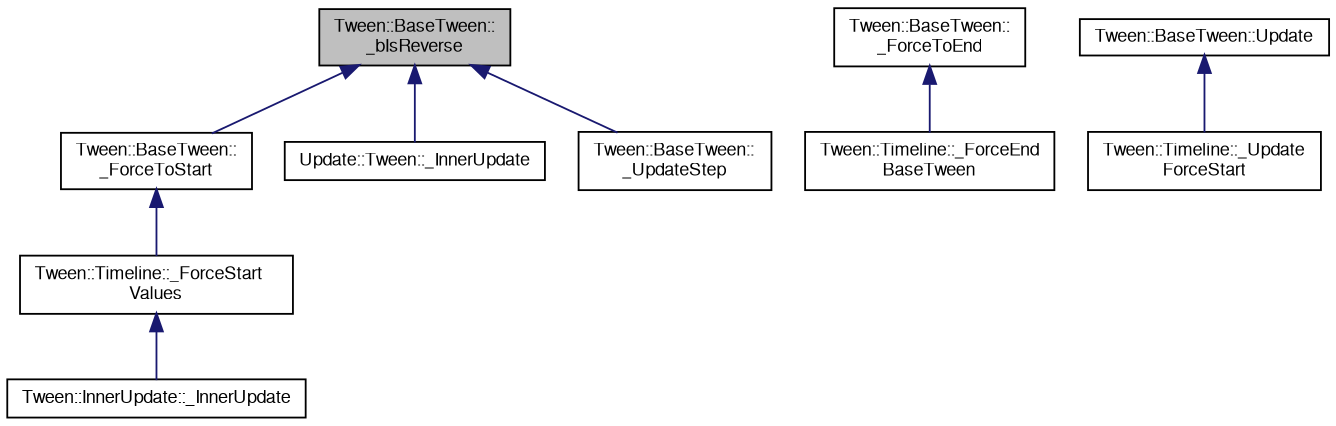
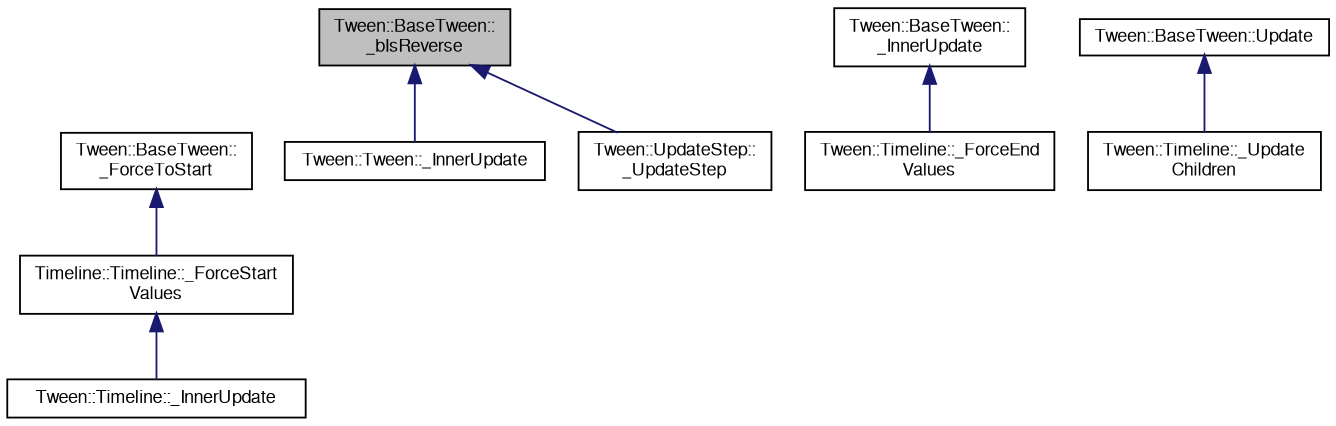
node "Tween::BaseTween:: _ForceToEnd": label "Tween::BaseTween:: _ForceToEnd" -> "Tween::BaseTween:: _InnerUpdate"
edge "Tween::BaseTween:: _ForceToStart" -> "Tween::BaseTween:: _bIsReverse": removed
node "Update::Tween::_InnerUpdate": label "Update::Tween::_InnerUpdate" -> "Tween::Tween::_InnerUpdate"
node "Tween::BaseTween:: _UpdateStep": label "Tween::BaseTween:: _UpdateStep" -> "Tween::UpdateStep:: _UpdateStep"
node "Tween::Timeline::_ForceEnd BaseTween": label "Tween::Timeline::_ForceEnd BaseTween" -> "Tween::Timeline::_ForceEnd Values"
node "Tween::Timeline::_Update ForceStart": label "Tween::Timeline::_Update ForceStart" -> "Tween::Timeline::_Update Children"
node "Tween::Timeline::_ForceStart Values": label "Tween::Timeline::_ForceStart Values" -> "Timeline::Timeline::_ForceStart Values"
node "Tween::InnerUpdate::_InnerUpdate": label "Tween::InnerUpdate::_InnerUpdate" -> "Tween::Timeline::_InnerUpdate"
